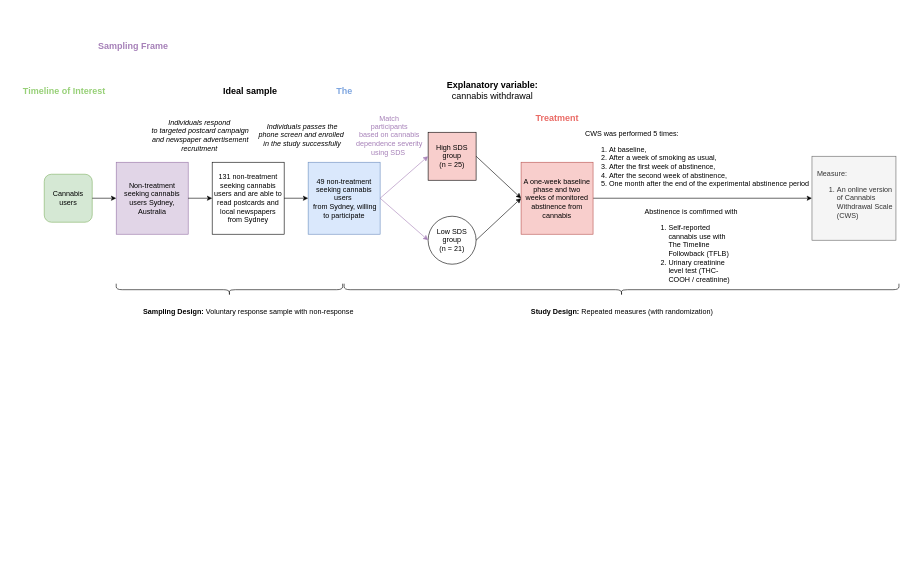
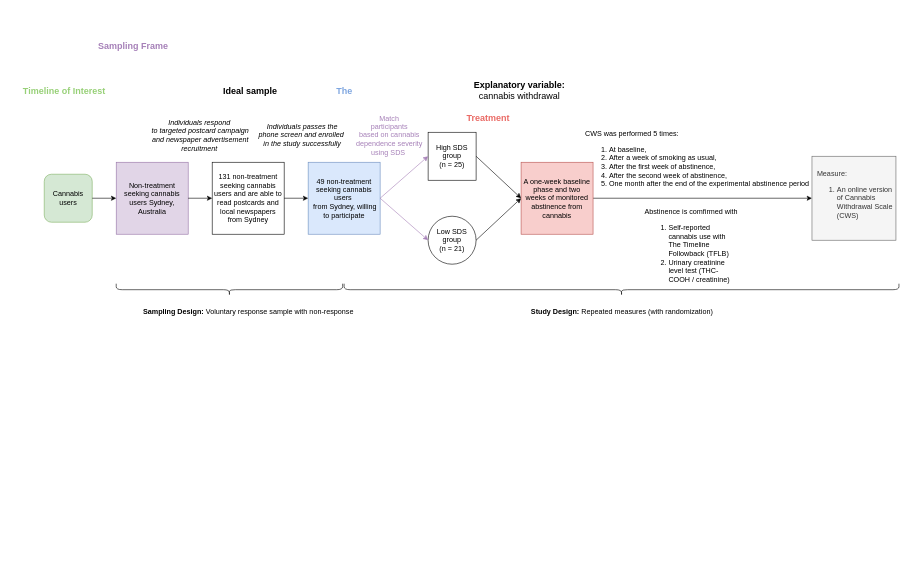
node "Explanatory variable: cannabis withdrawal": moved (492, 90) -> (519, 90)
node "Treatment": moved (557, 117) -> (488, 117)
node "High SDS group (n = 25)": fillcolor #f8cecc -> #ffffff
